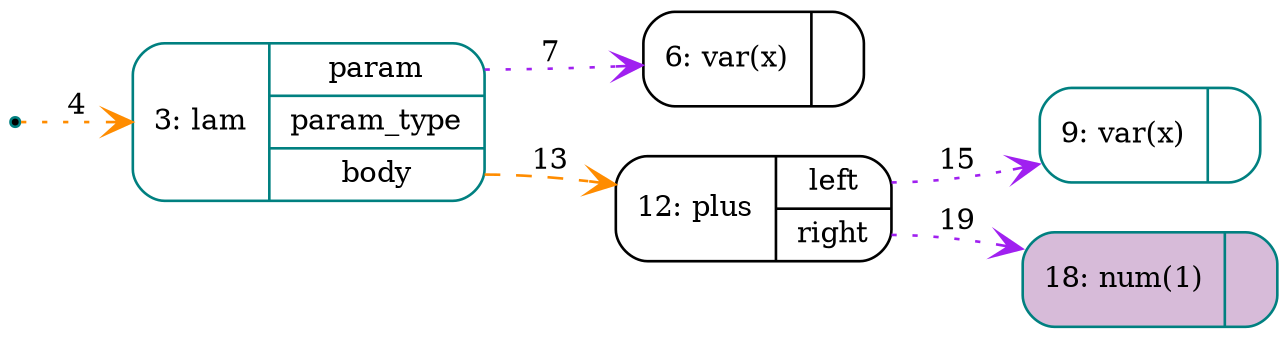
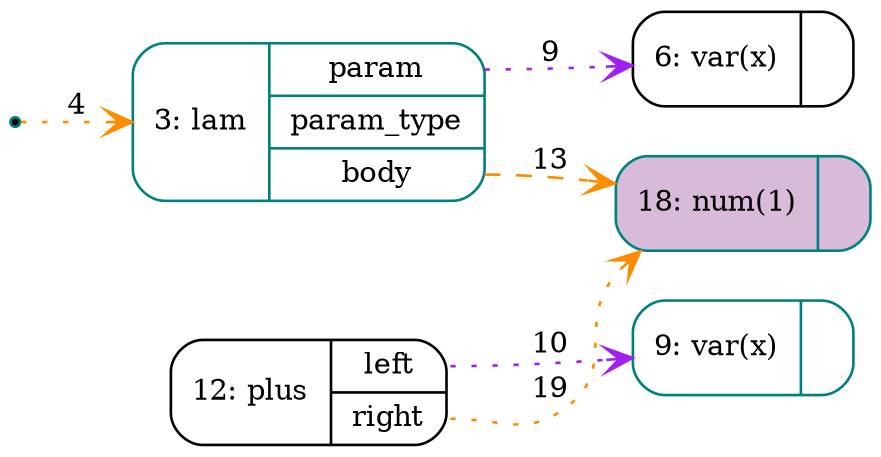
edge "3: lam" -> "6: var(x)": label "7" -> "9"
edge "12: plus" -> "9: var(x)": label "15" -> "10"
edge "3: lam" -> "12: plus": now "3: lam" -> "18: num(1)"
edge "12: plus" -> "18: num(1)": color purple -> darkorange
